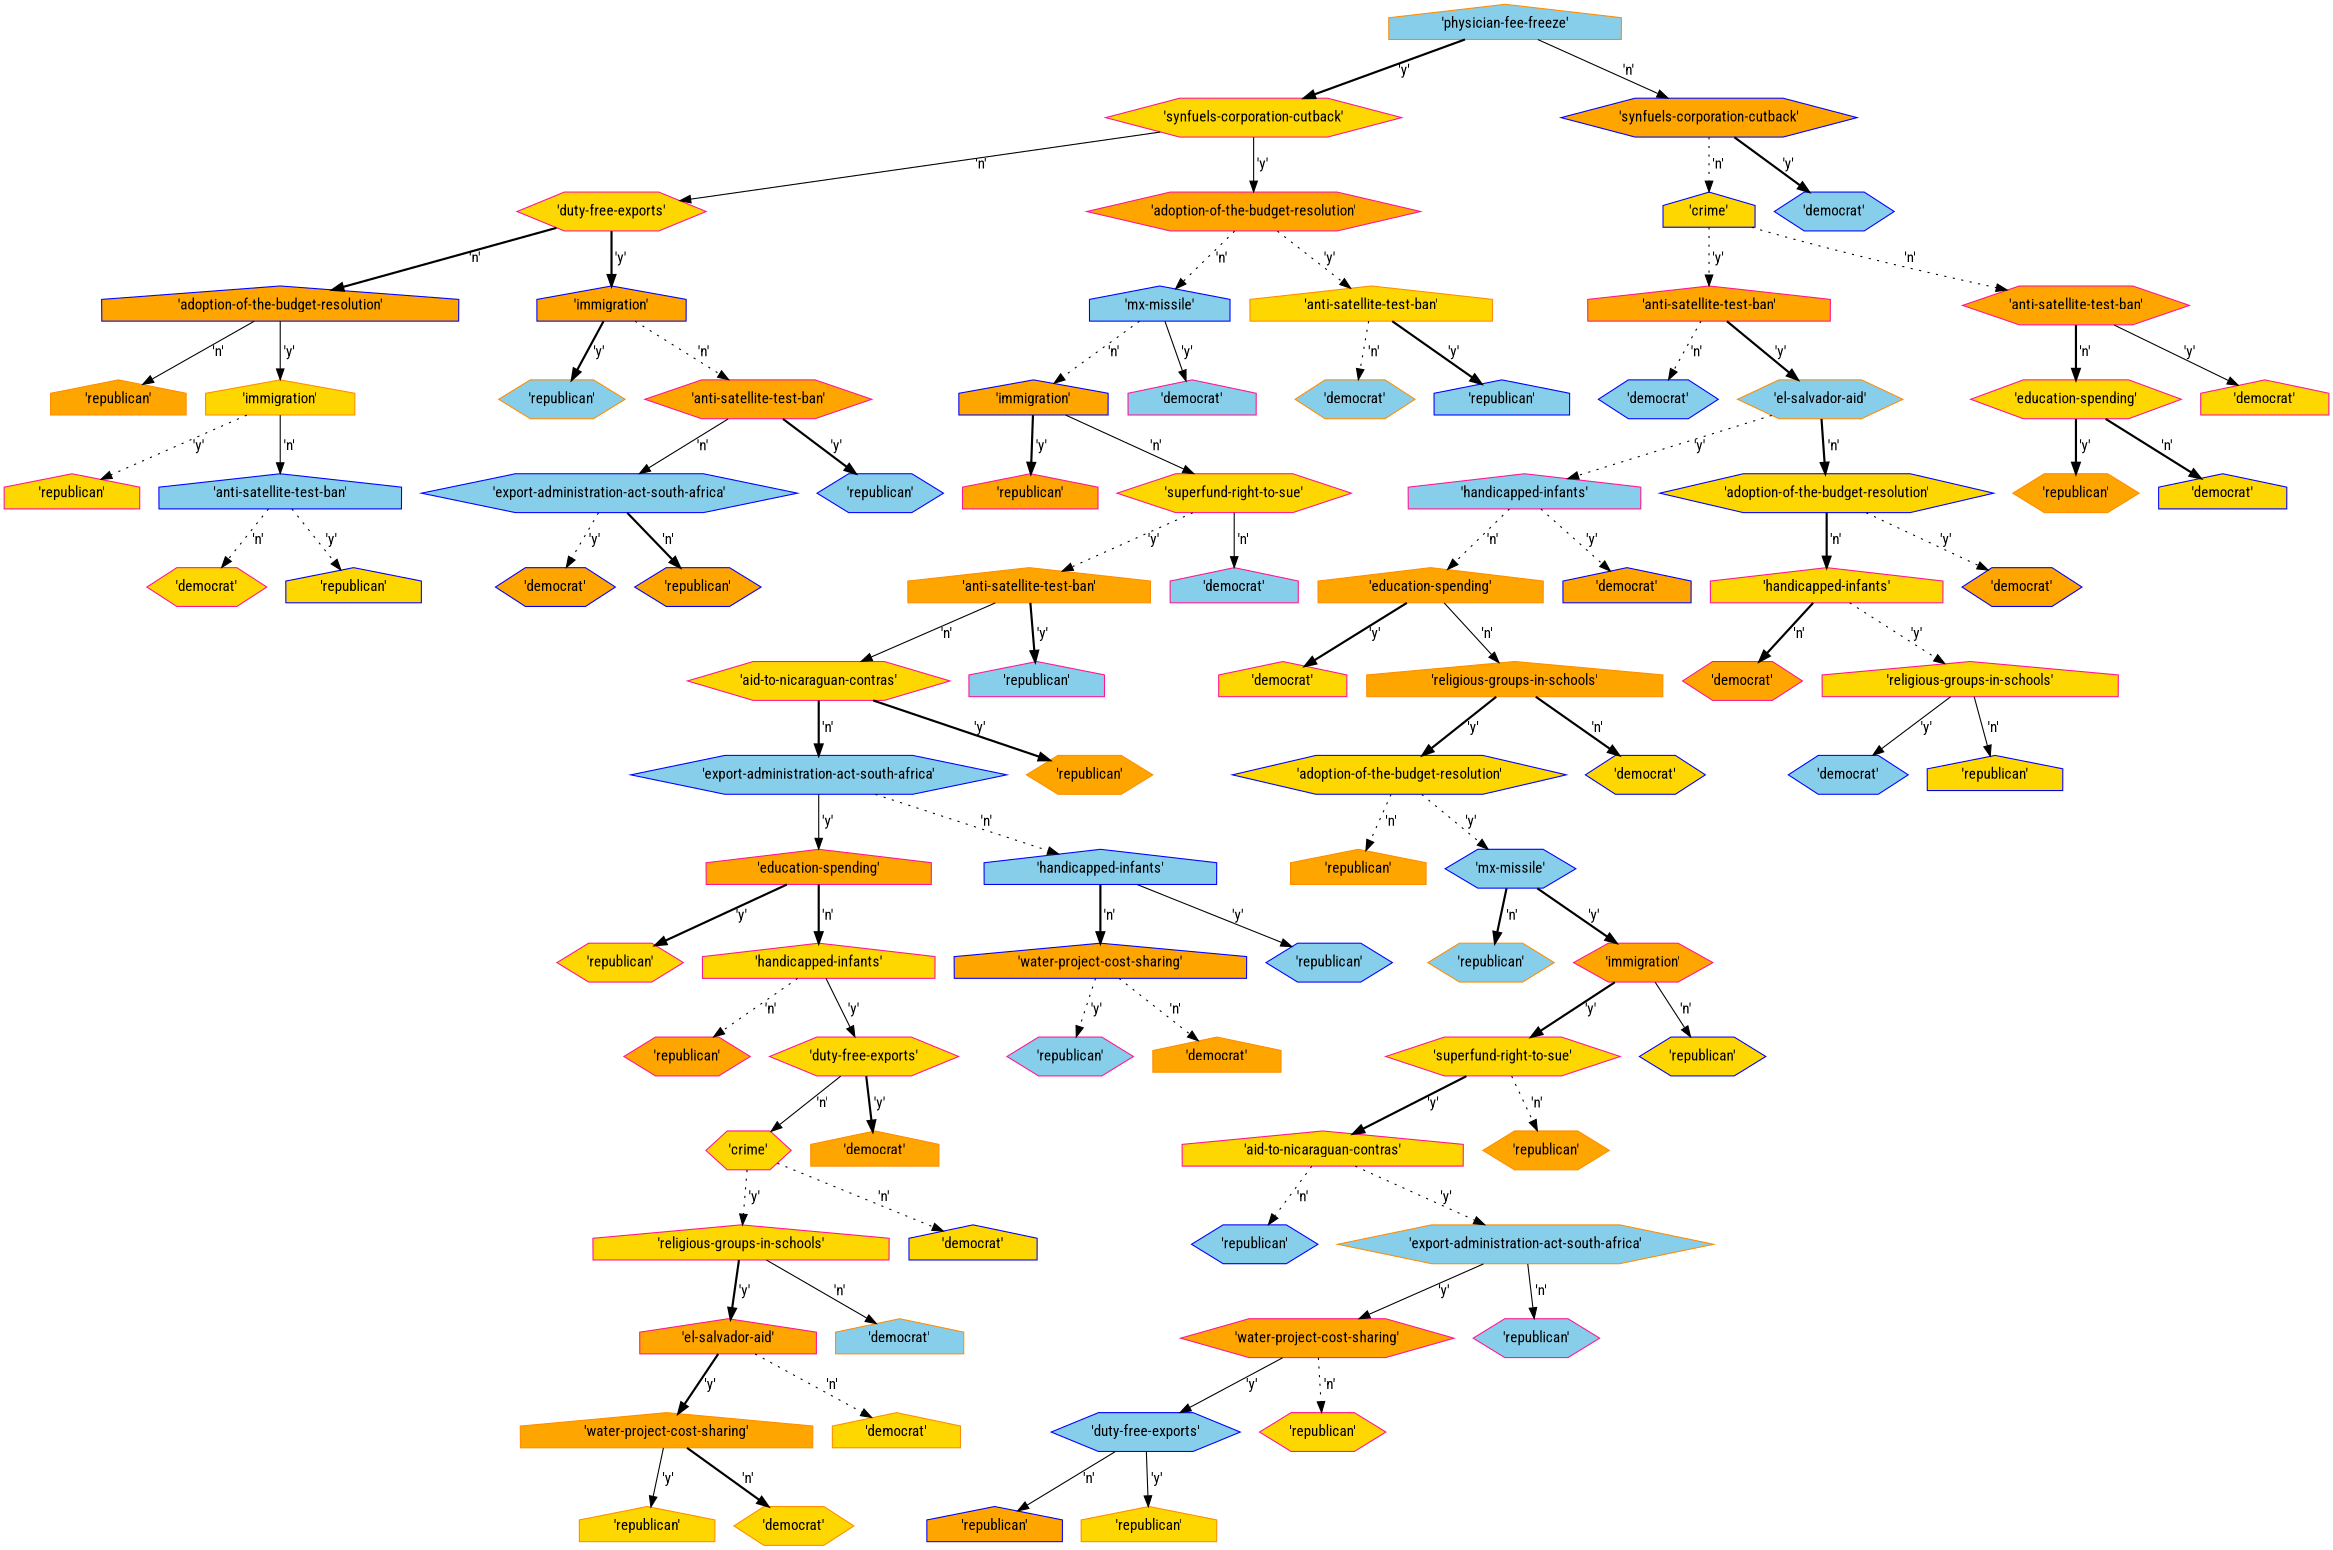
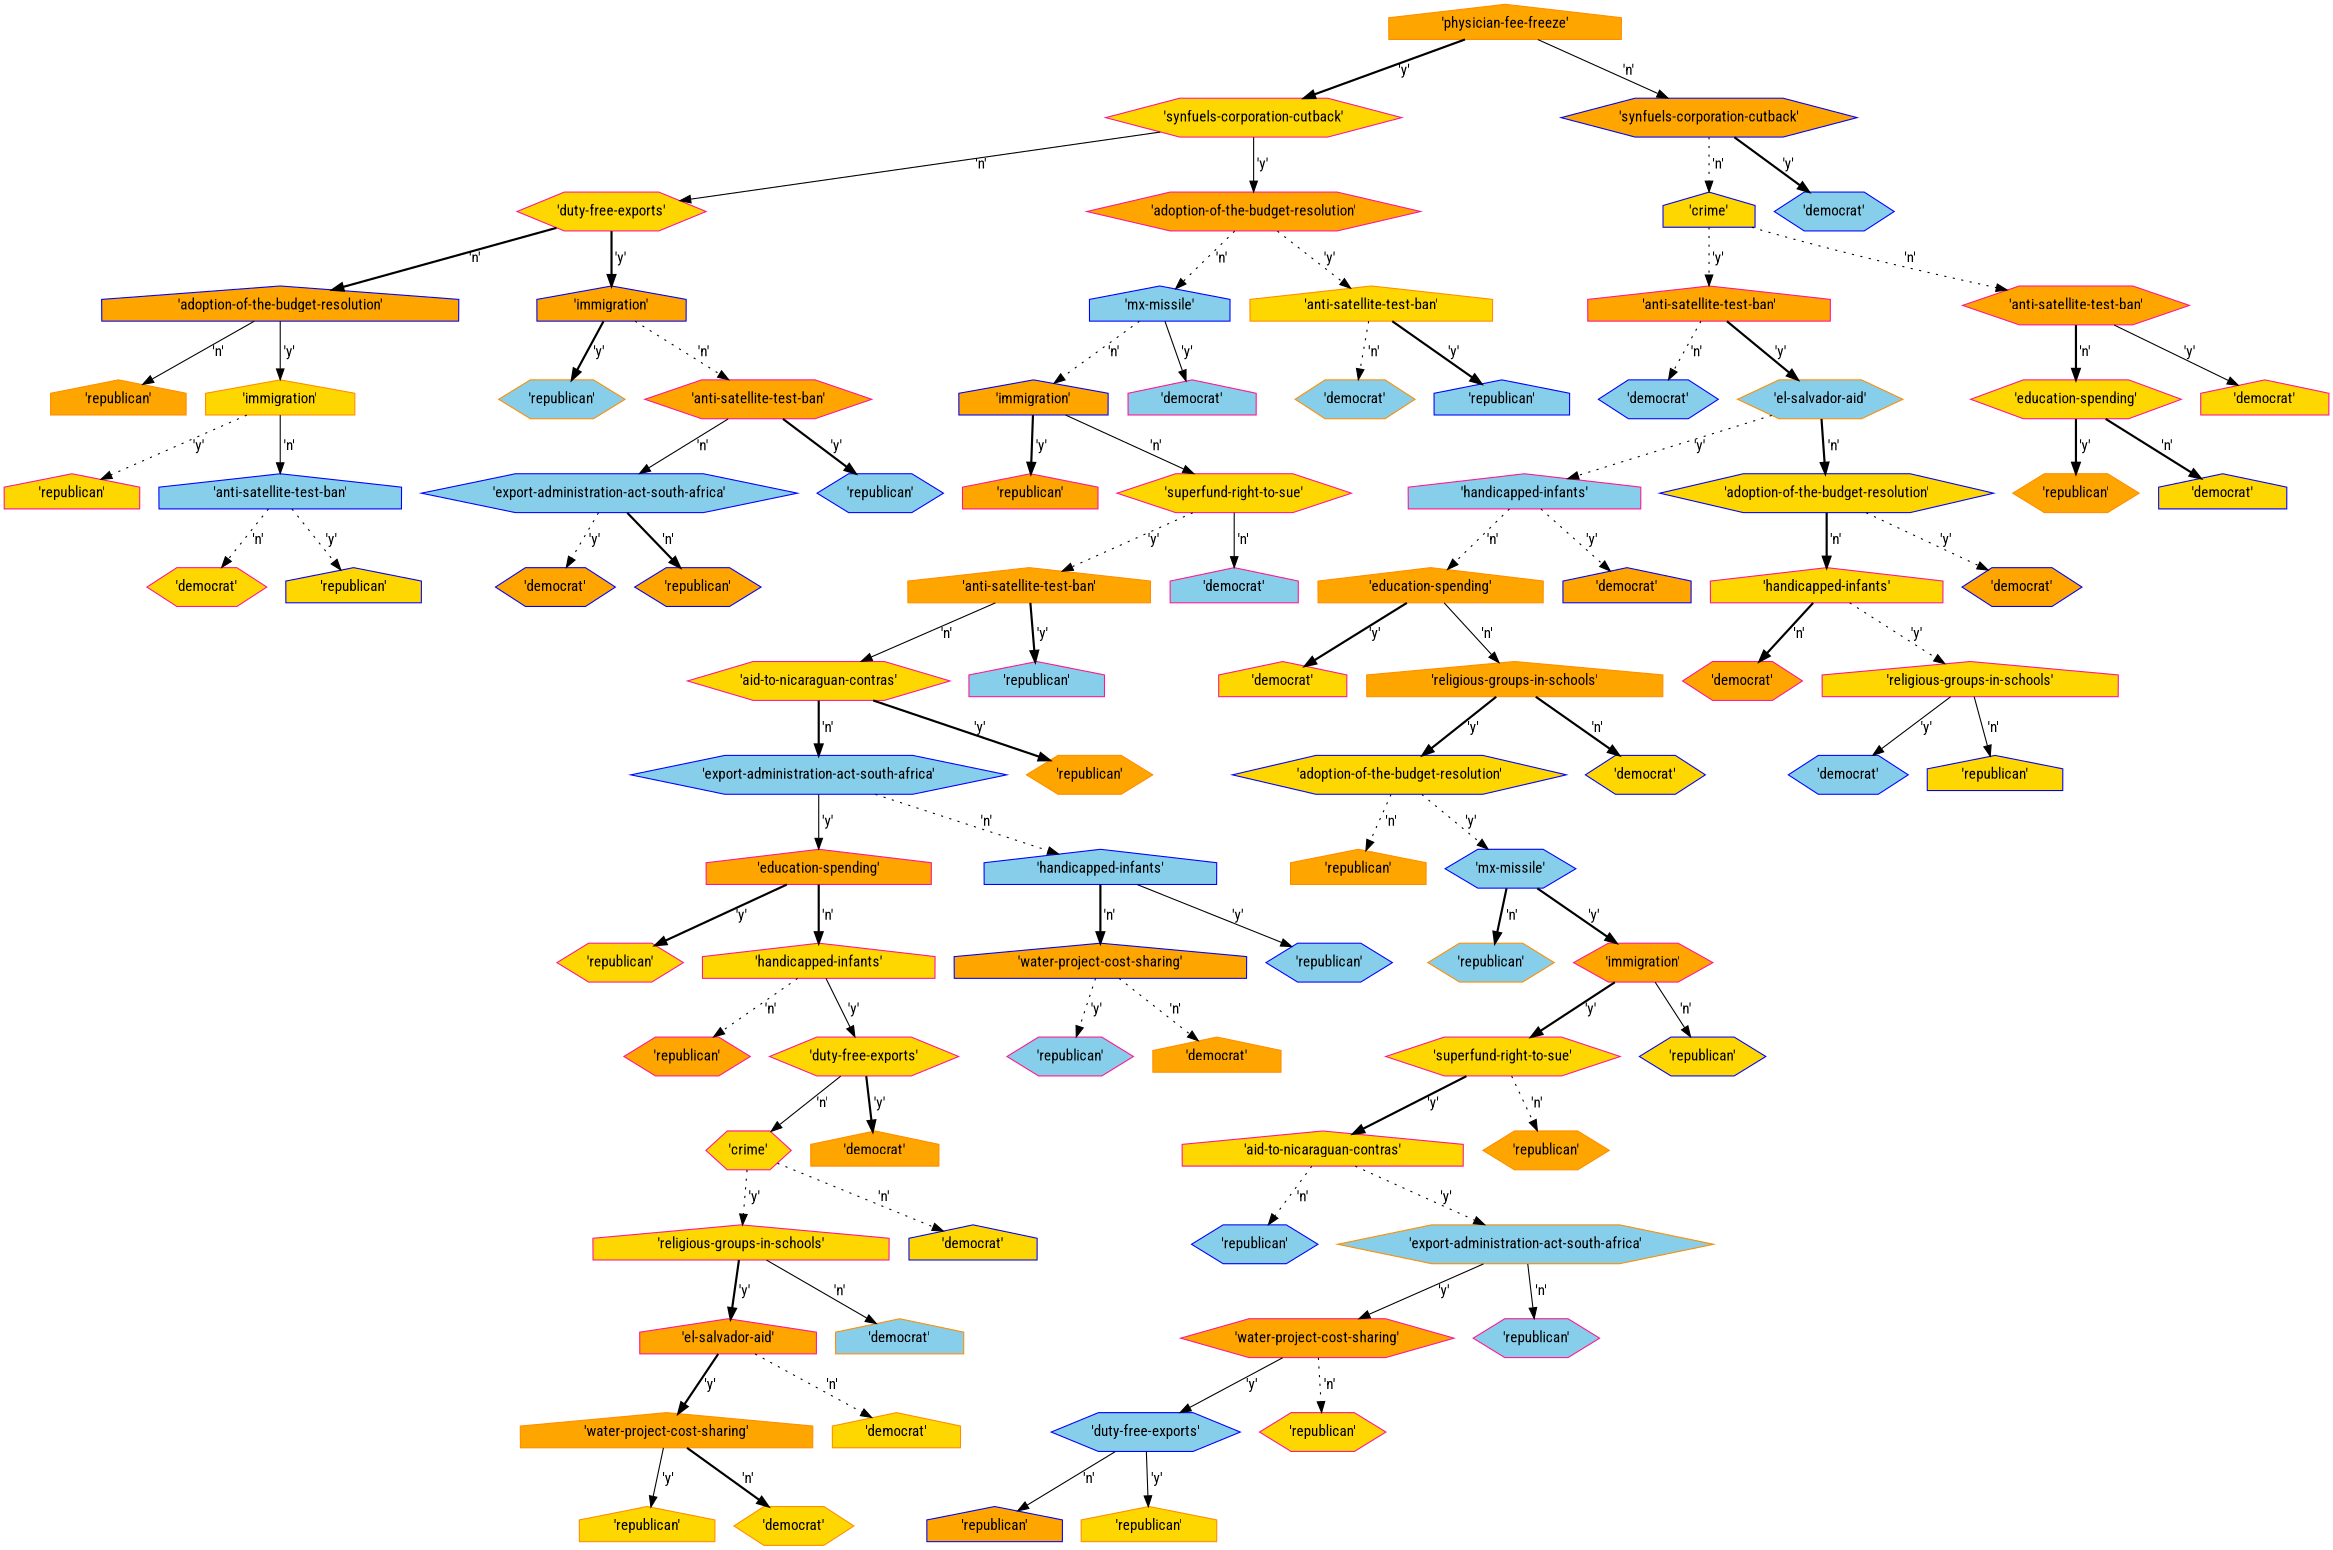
node "'physician-fee-freeze'": fillcolor skyblue -> orange
